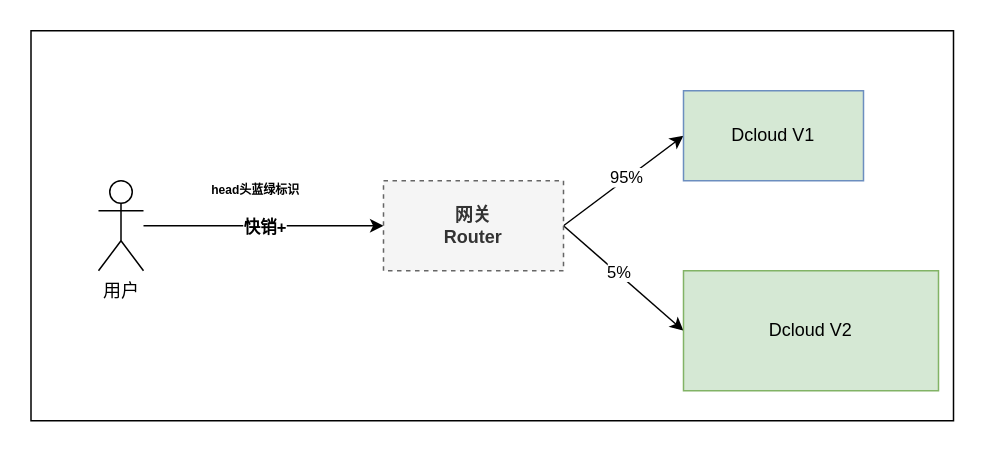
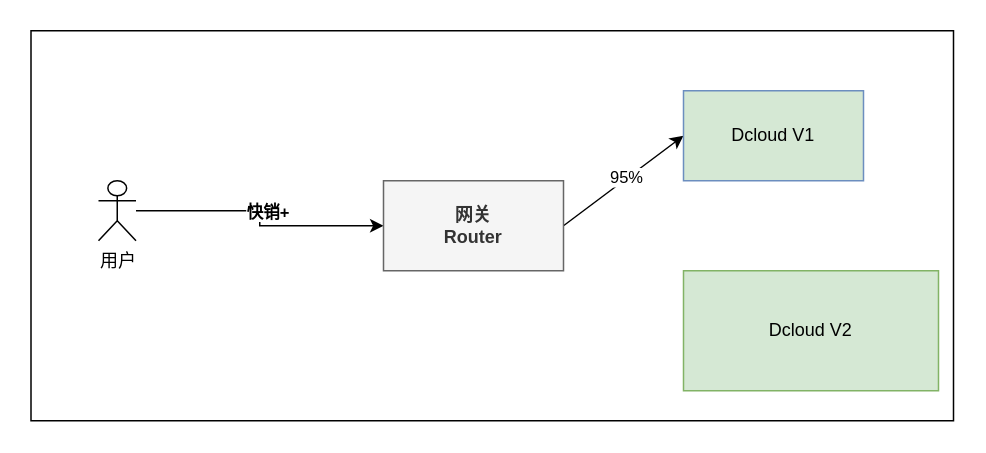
node "head头蓝绿标识": removed
node "用户": size 45x90 -> 38x60
node "网关 Router": style dashed -> solid
edge "网关 Router" -> "Dcloud V2": removed, label "5%"
